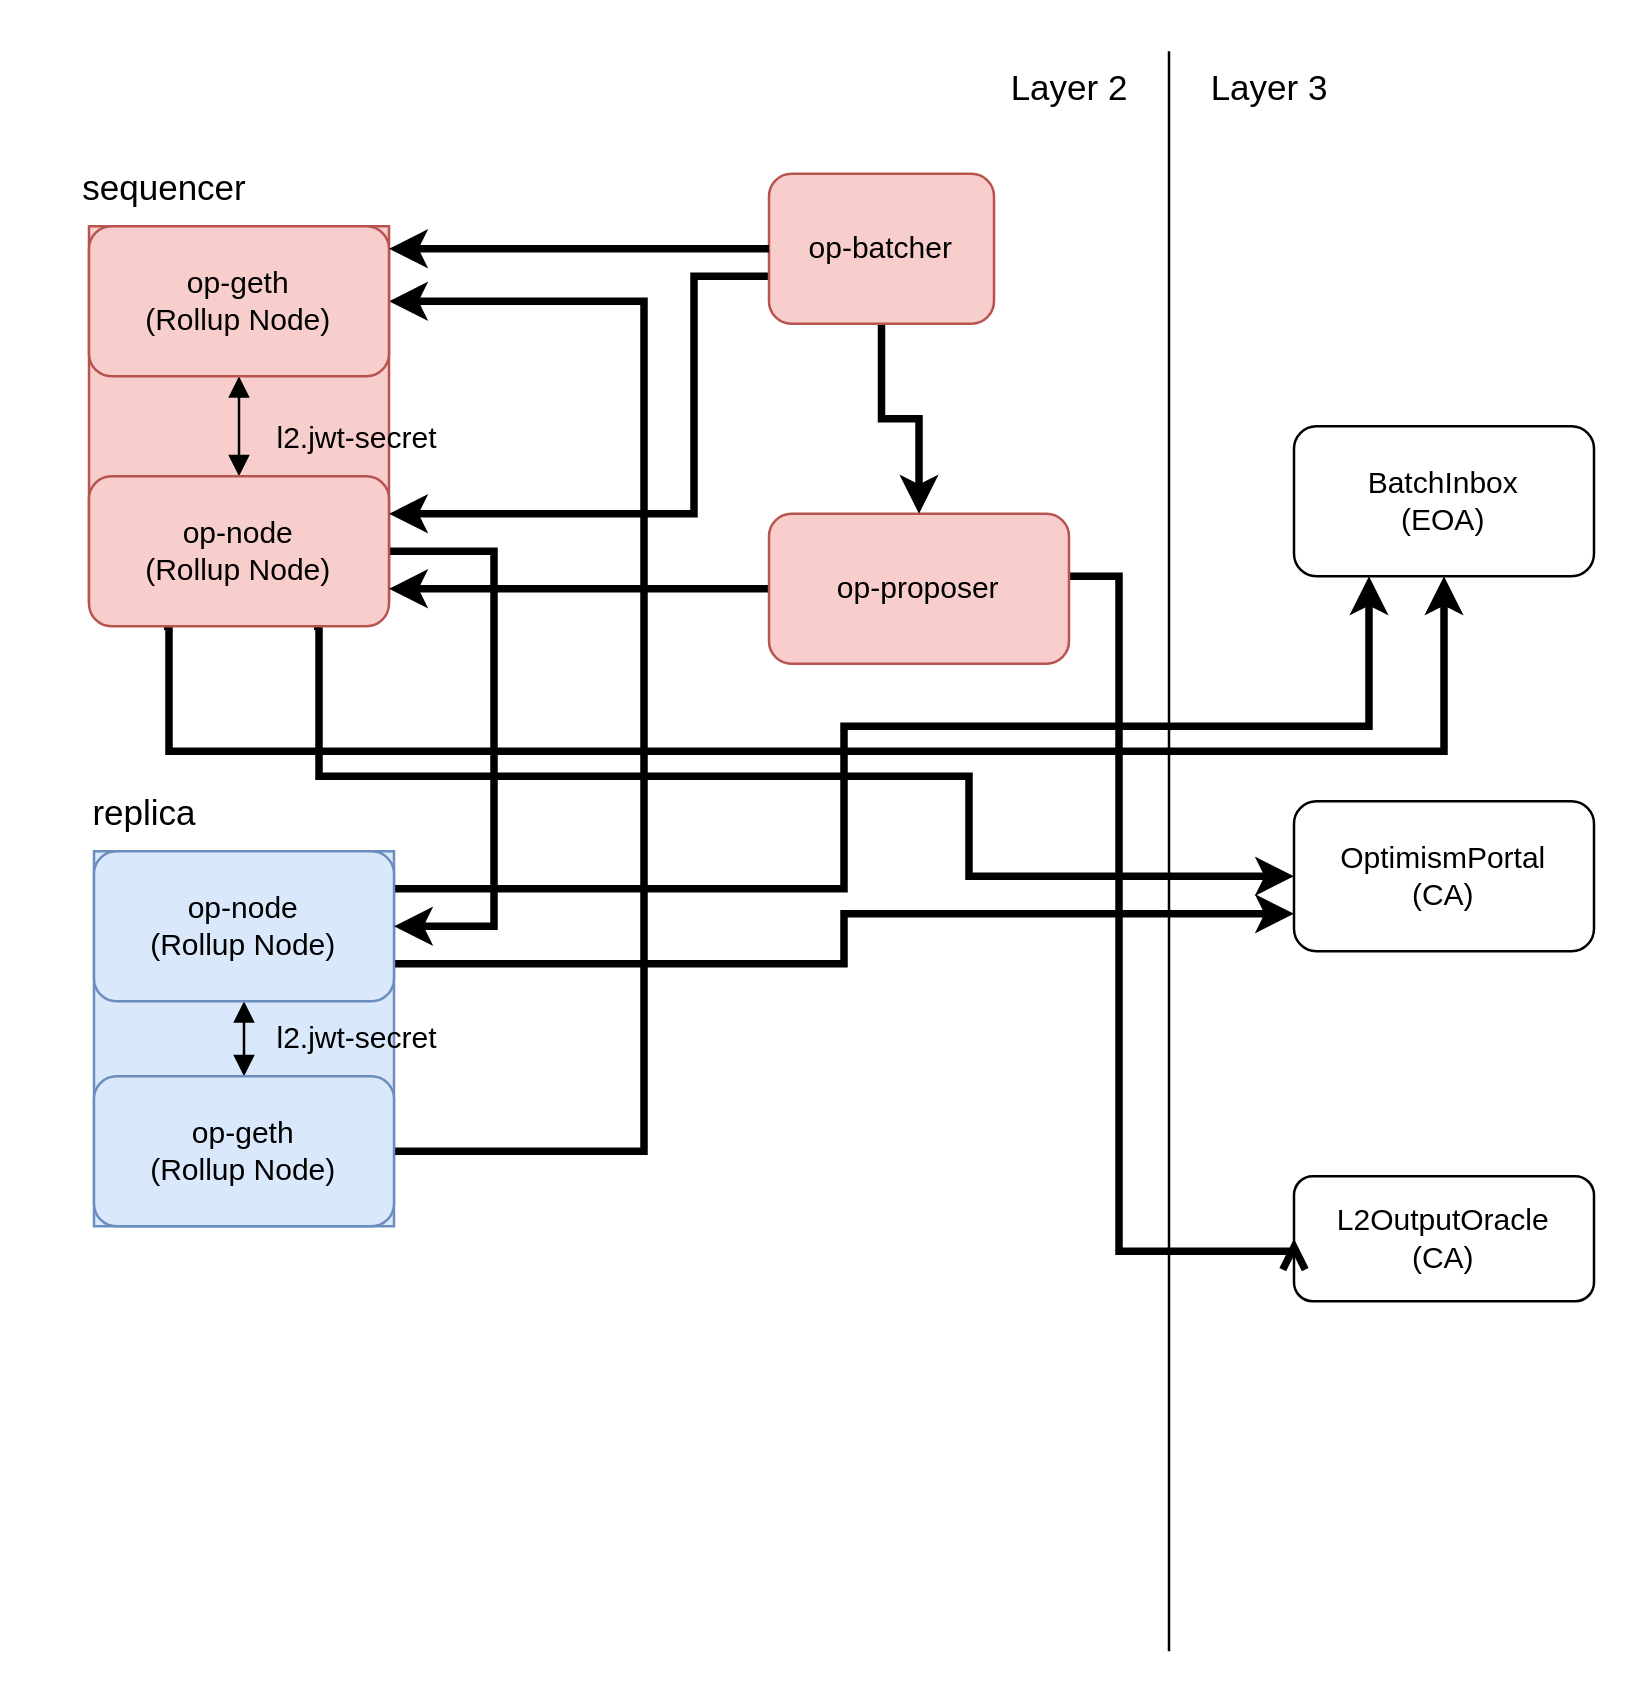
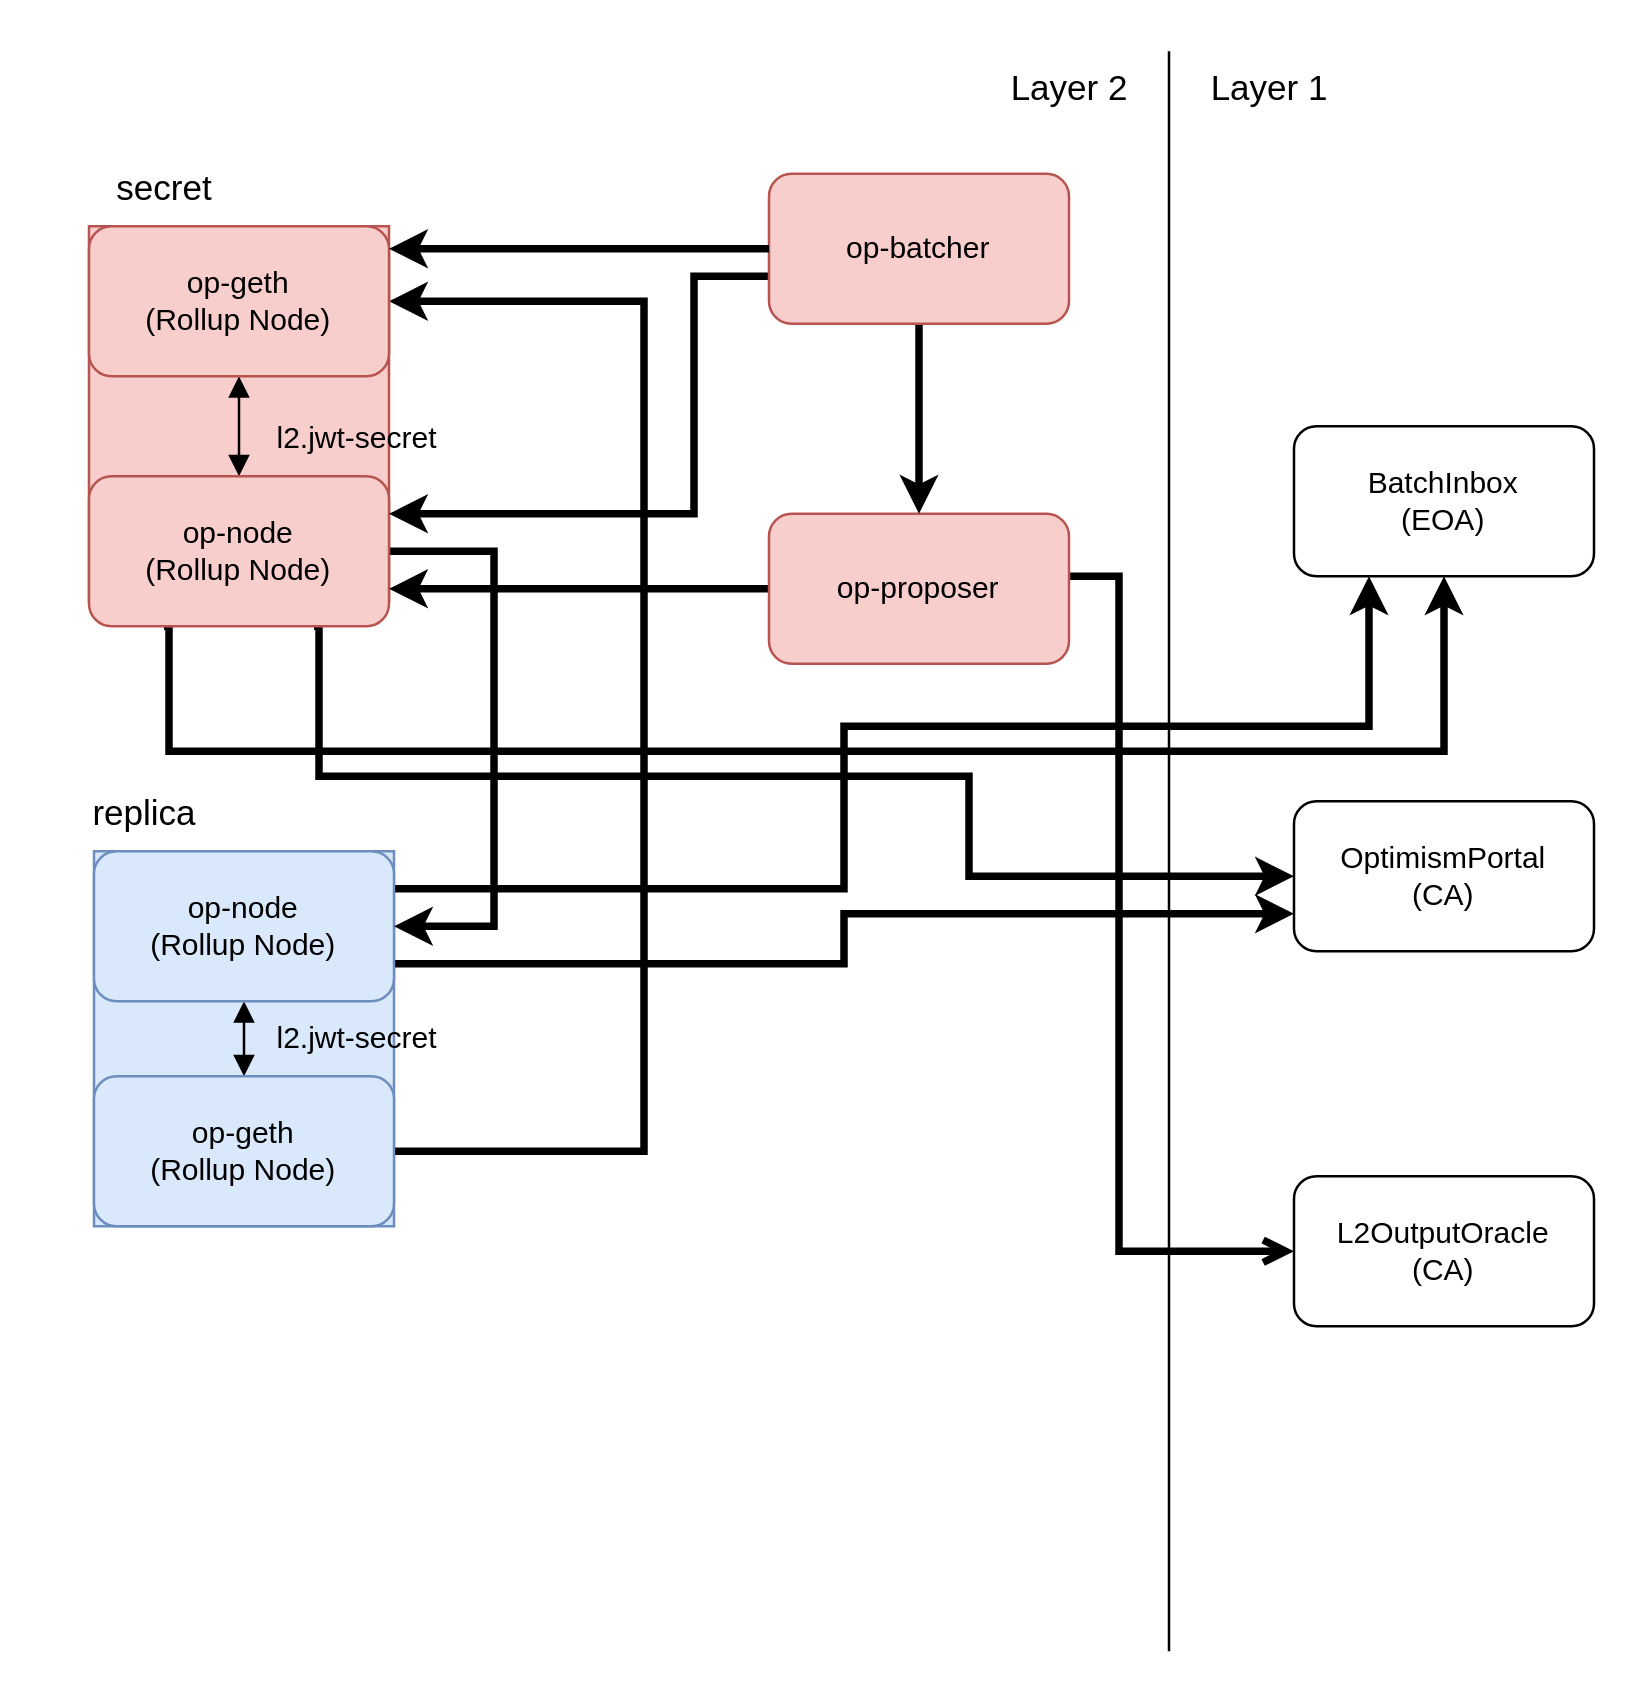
node "Layer 3": label "Layer 3" -> "Layer 1"
node "sequencer": label "sequencer" -> "secret"
node "op-batcher": size 225x150 -> 300x150
node "L2OutputOracle (CA)": size 300x125 -> 300x150
